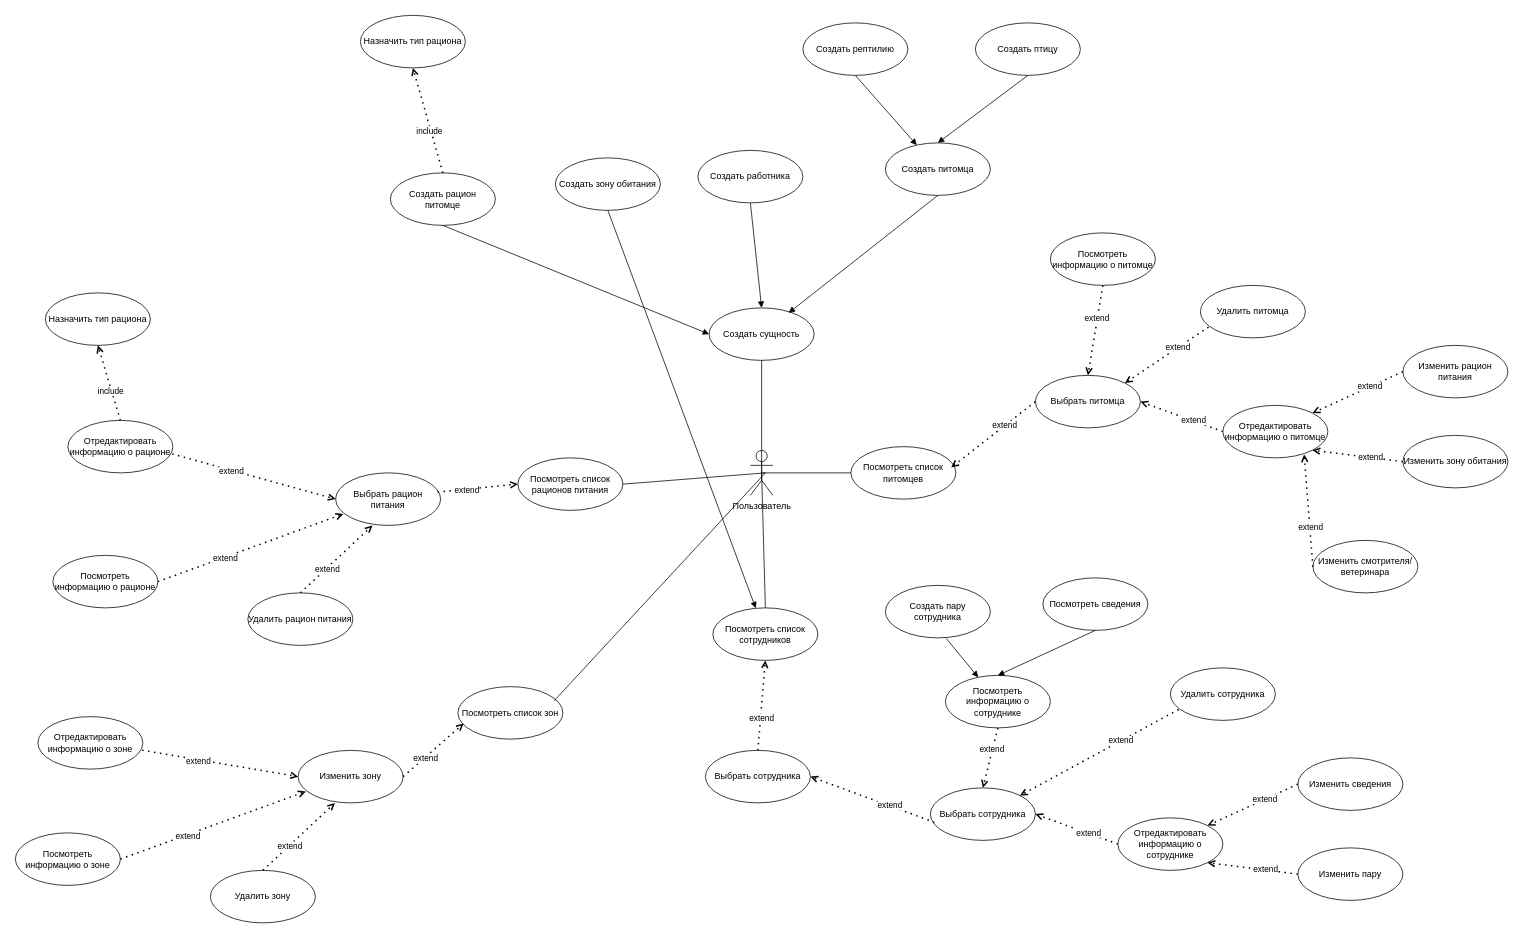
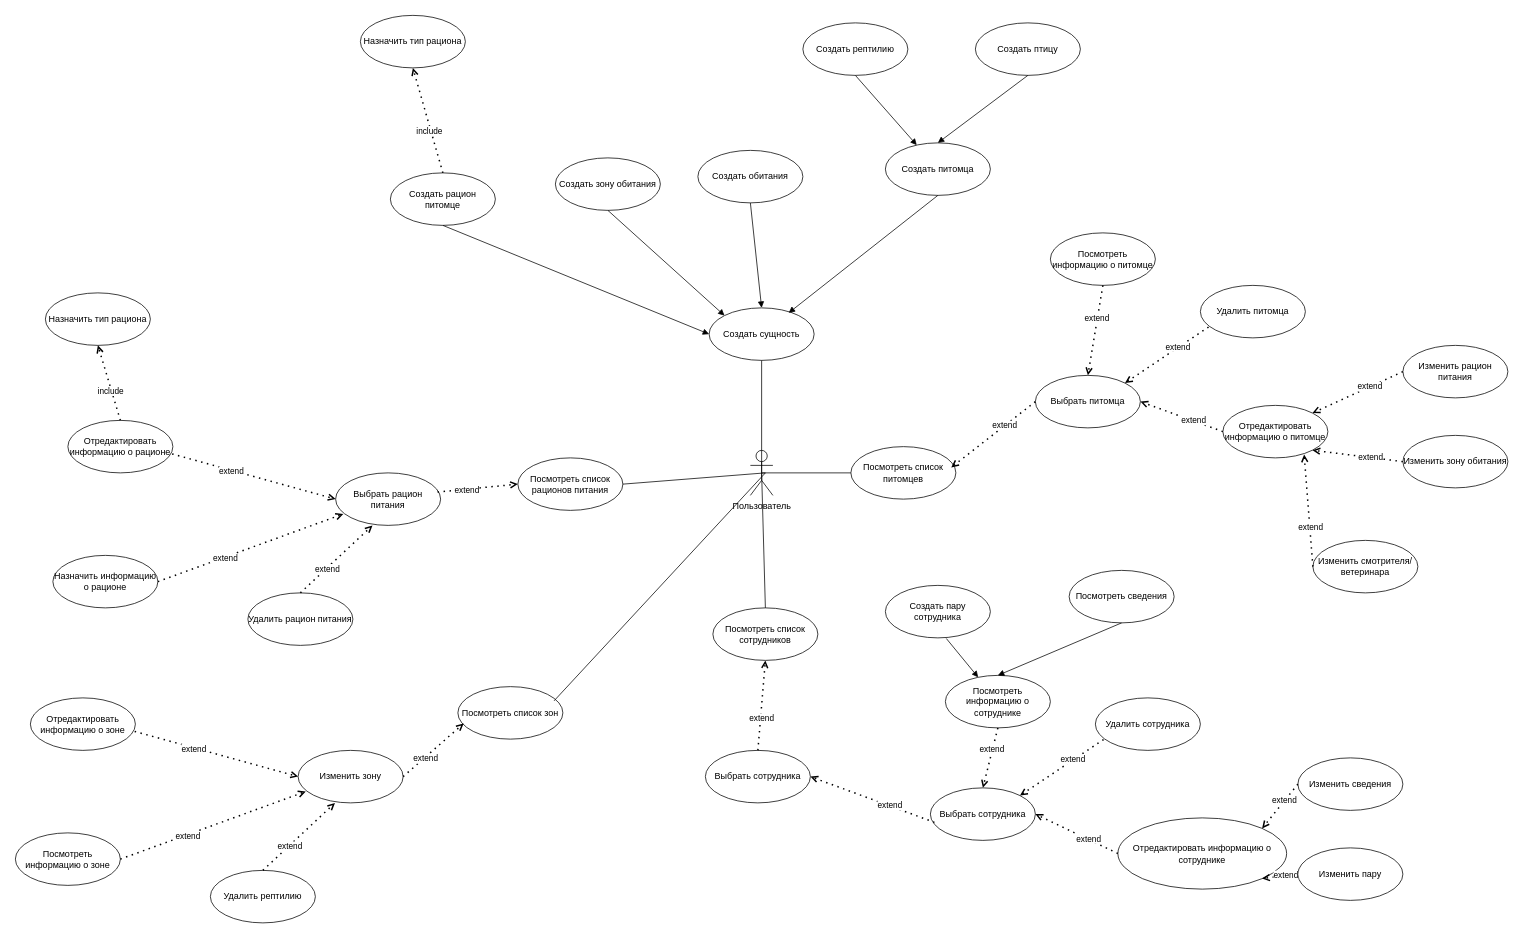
node "Создать работника": label "Создать работника" -> "Создать обитания"
edge "Создать зону обитания" -> "Посмотреть список сотрудников": now "Создать зону обитания" -> "Создать сущность"
node "Посмотреть информацию о рационе": label "Посмотреть информацию о рационе" -> "Назначить информацию о рационе"
node "Посмотреть сведения": moved (1095, 604) -> (1122, 597)
node "Удалить сотрудника": moved (1223, 694) -> (1148, 724)
node "Отредактировать информацию о зоне": moved (90, 743) -> (83, 724)
node "Отредактировать информацию о сотруднике": size 105x53 -> 169x71
node "Удалить зону": label "Удалить зону" -> "Удалить рептилию"
